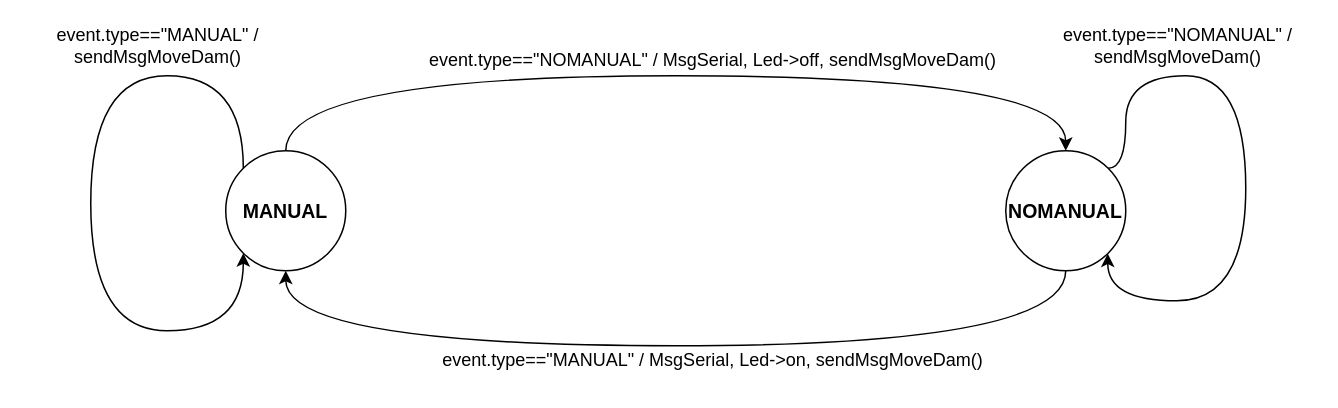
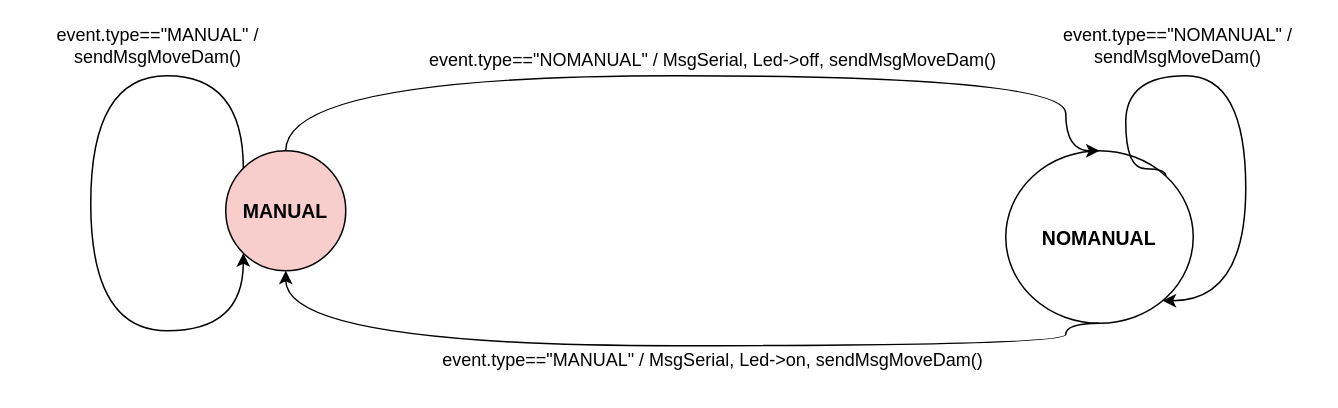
node "MANUAL": fillcolor #ffffff -> #f8cecc
node "NOMANUAL": size 120x120 -> 188x173
